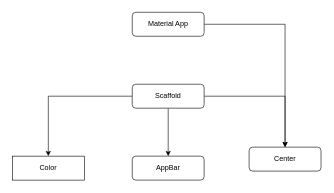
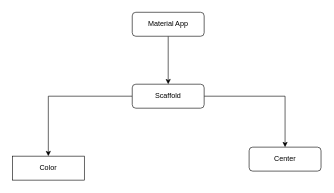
edge "Material App" -> "Center": now "Material App" -> "Scaffold"
edge "Scaffold" -> "AppBar": removed
node "AppBar": removed
